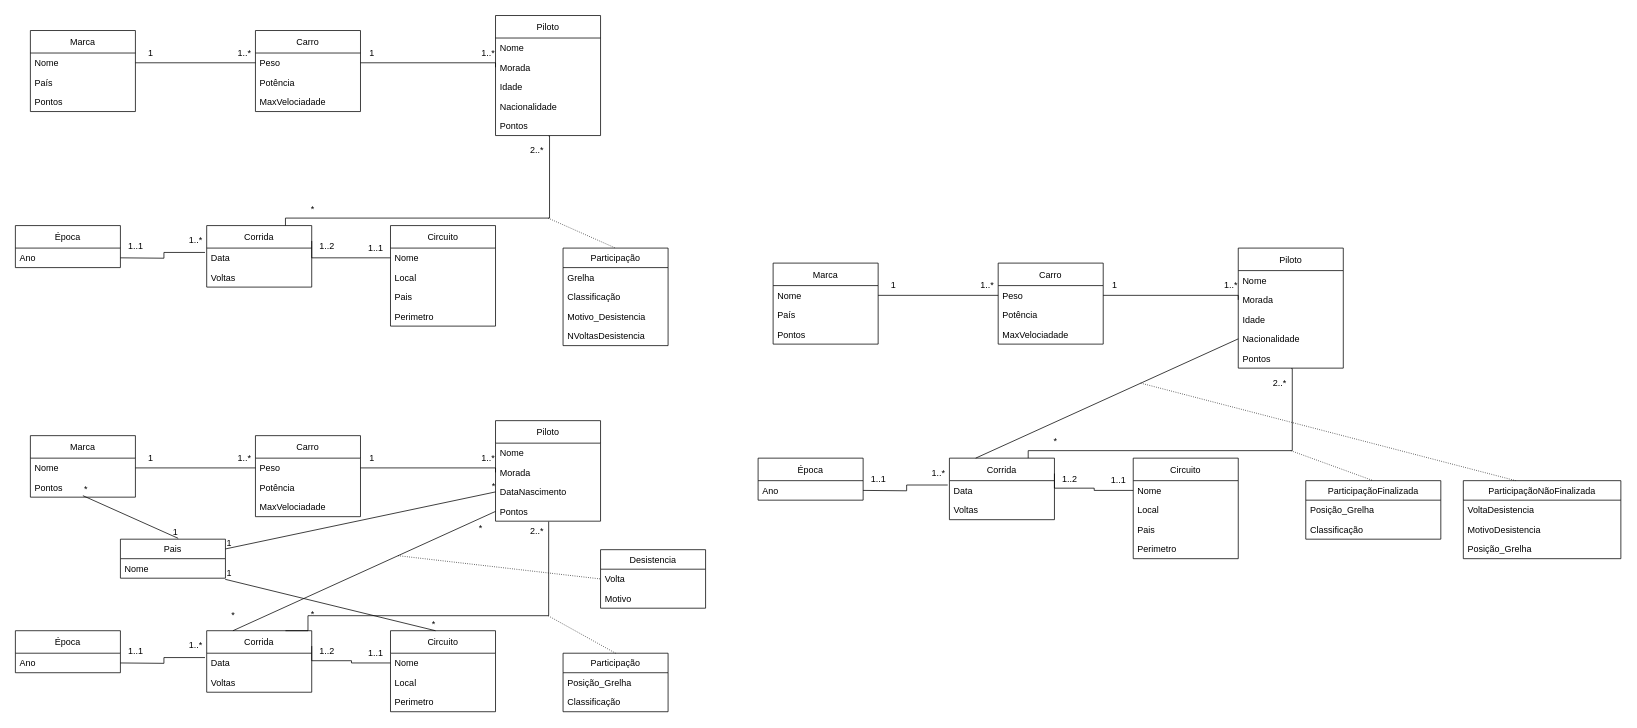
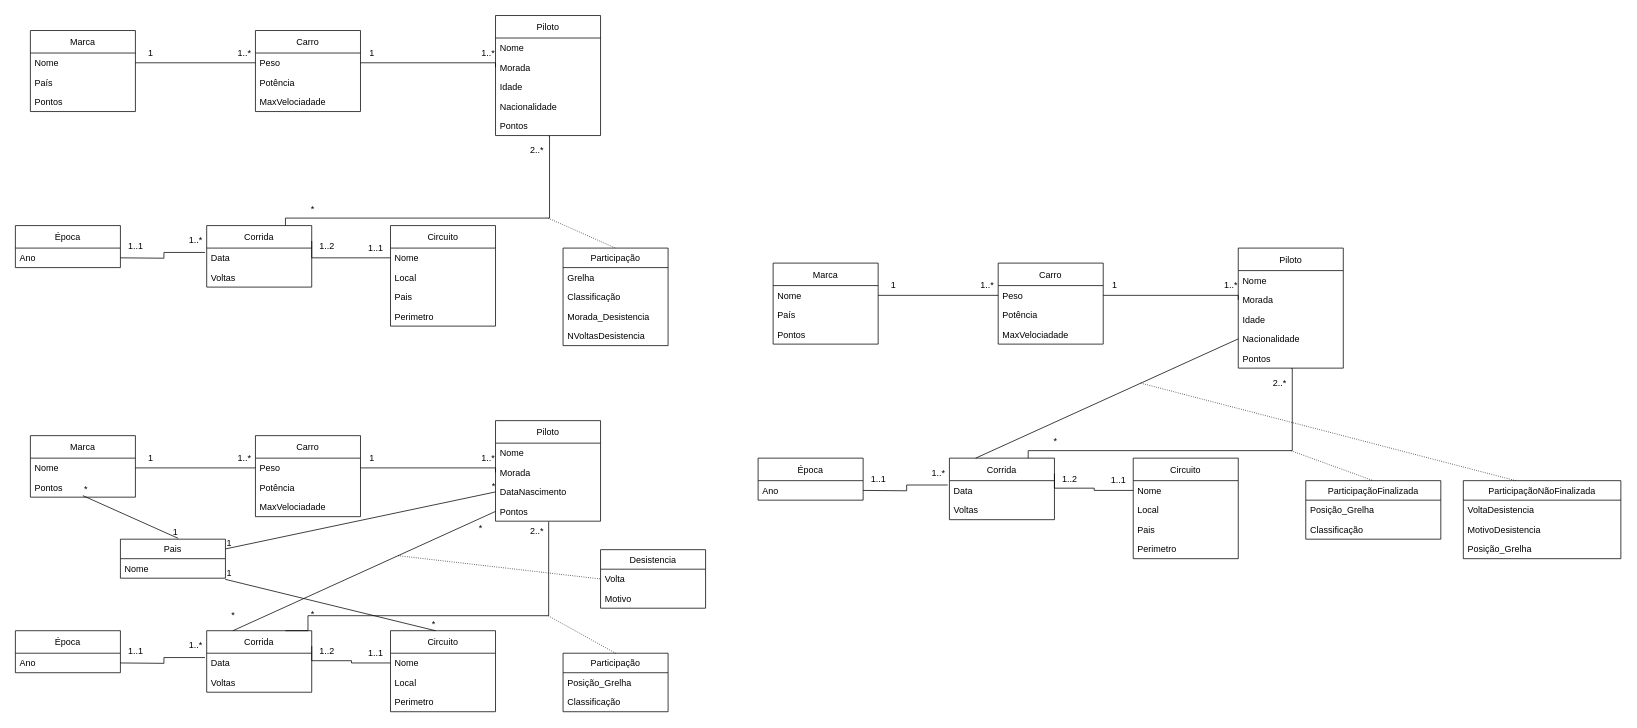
node "Motivo_Desistencia": label "Motivo_Desistencia" -> "Morada_Desistencia"
